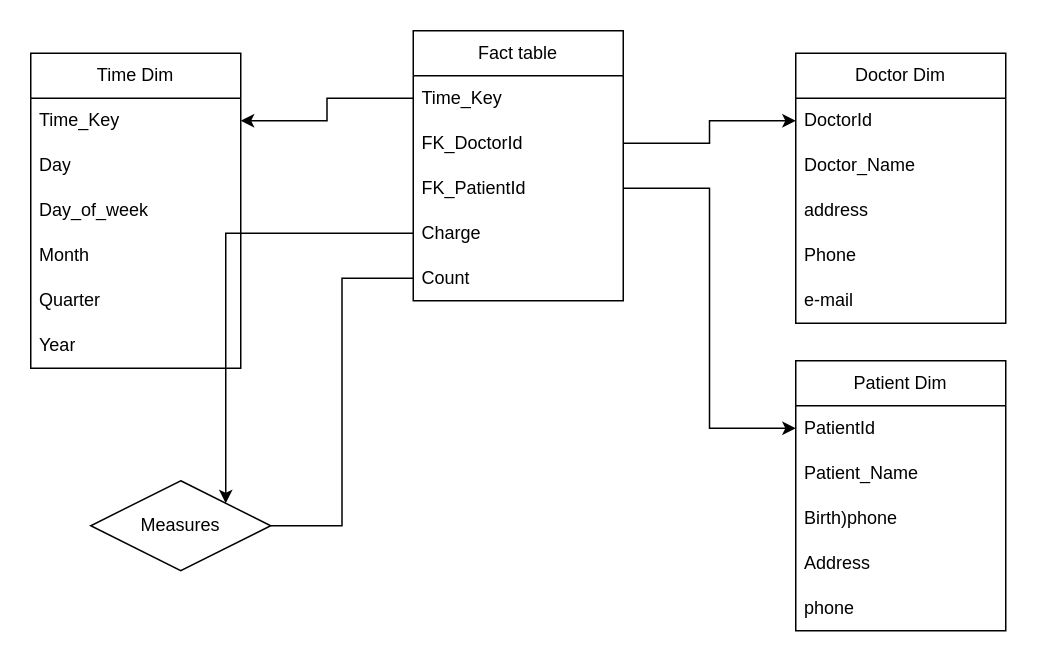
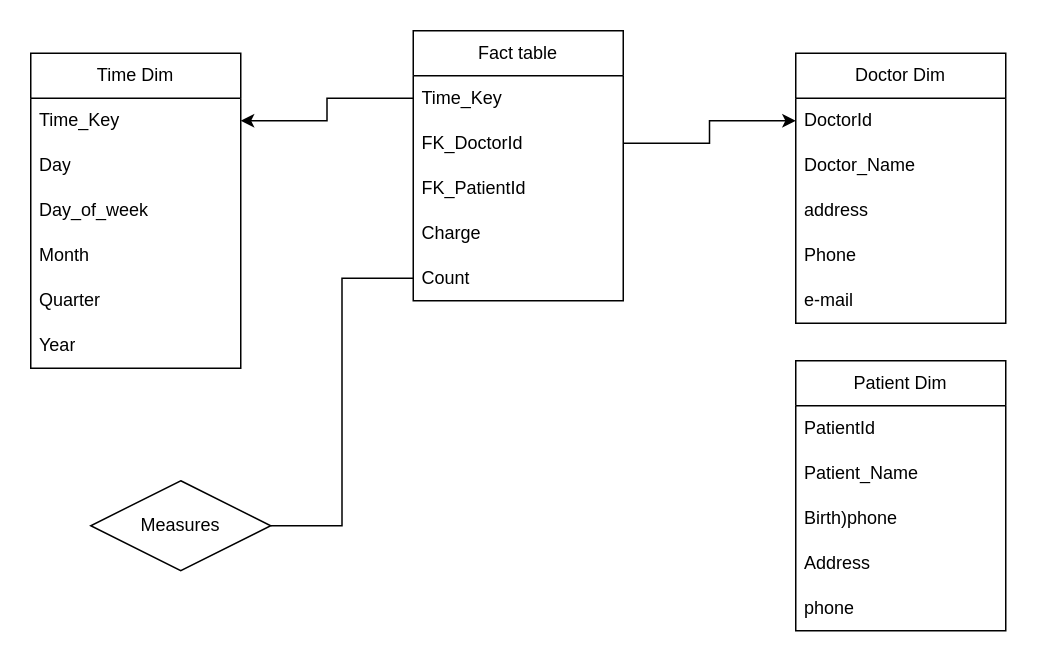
edge "Charge" -> "Measures": removed
edge "FK_PatientId" -> "PatientId": removed
